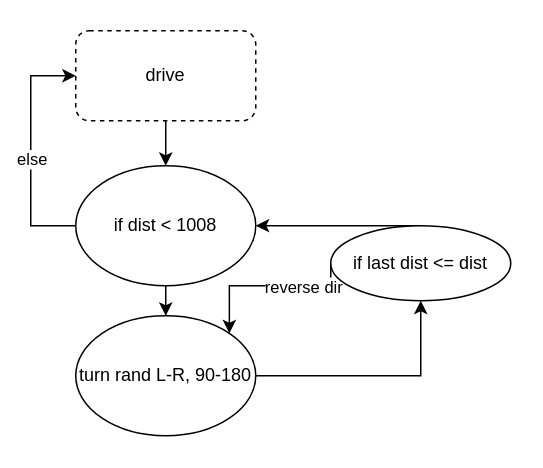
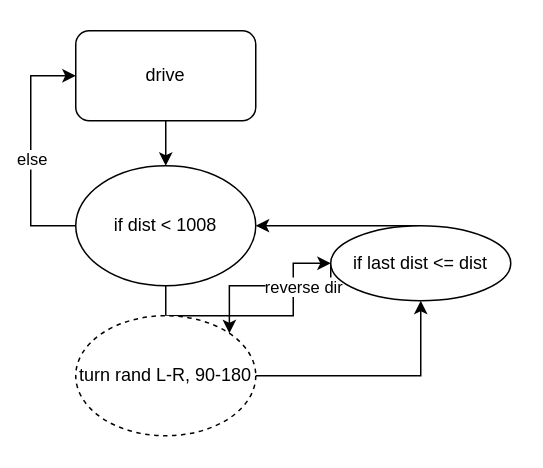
node "drive": style dashed -> solid
edge "if dist < 1008" -> "turn rand L-R, 90-180": now "if dist < 1008" -> "if last dist <= dist"
node "turn rand L-R, 90-180": style solid -> dashed
